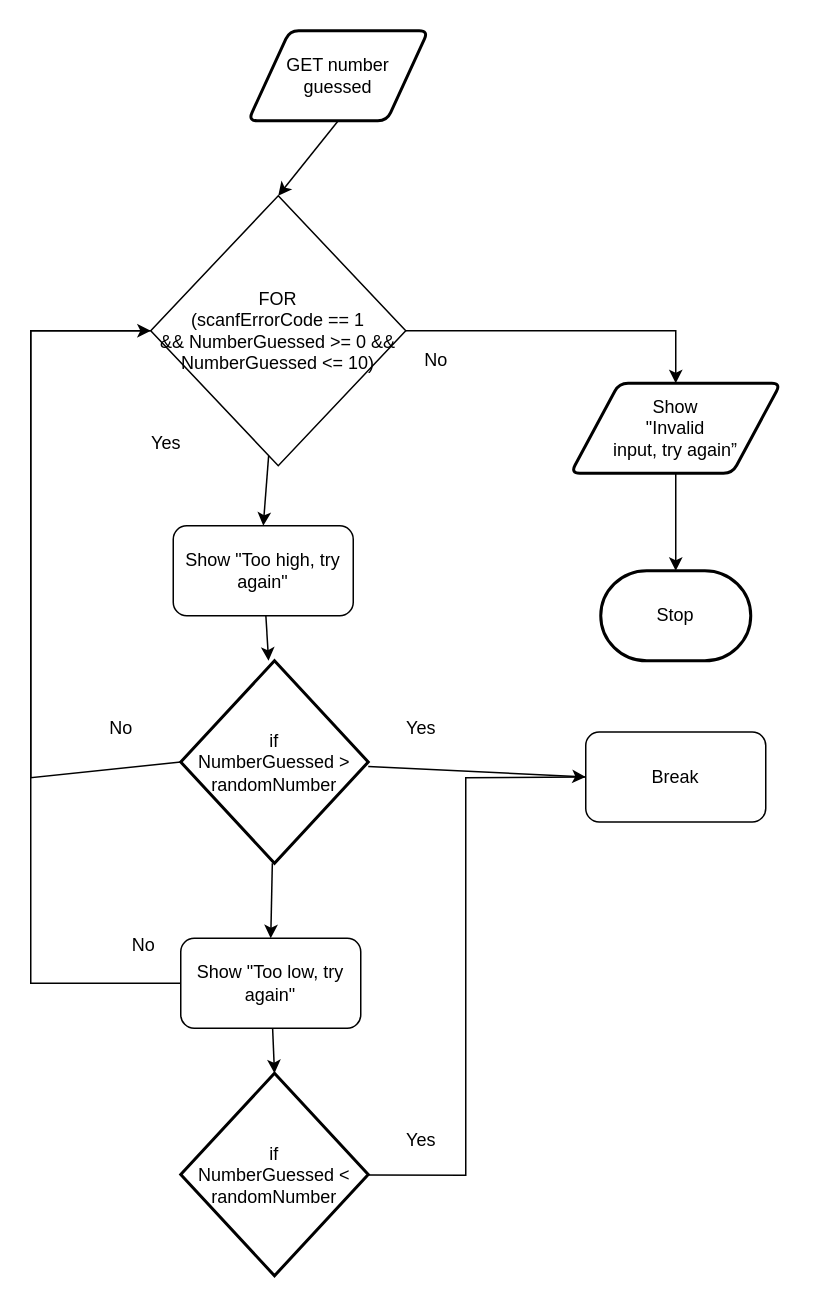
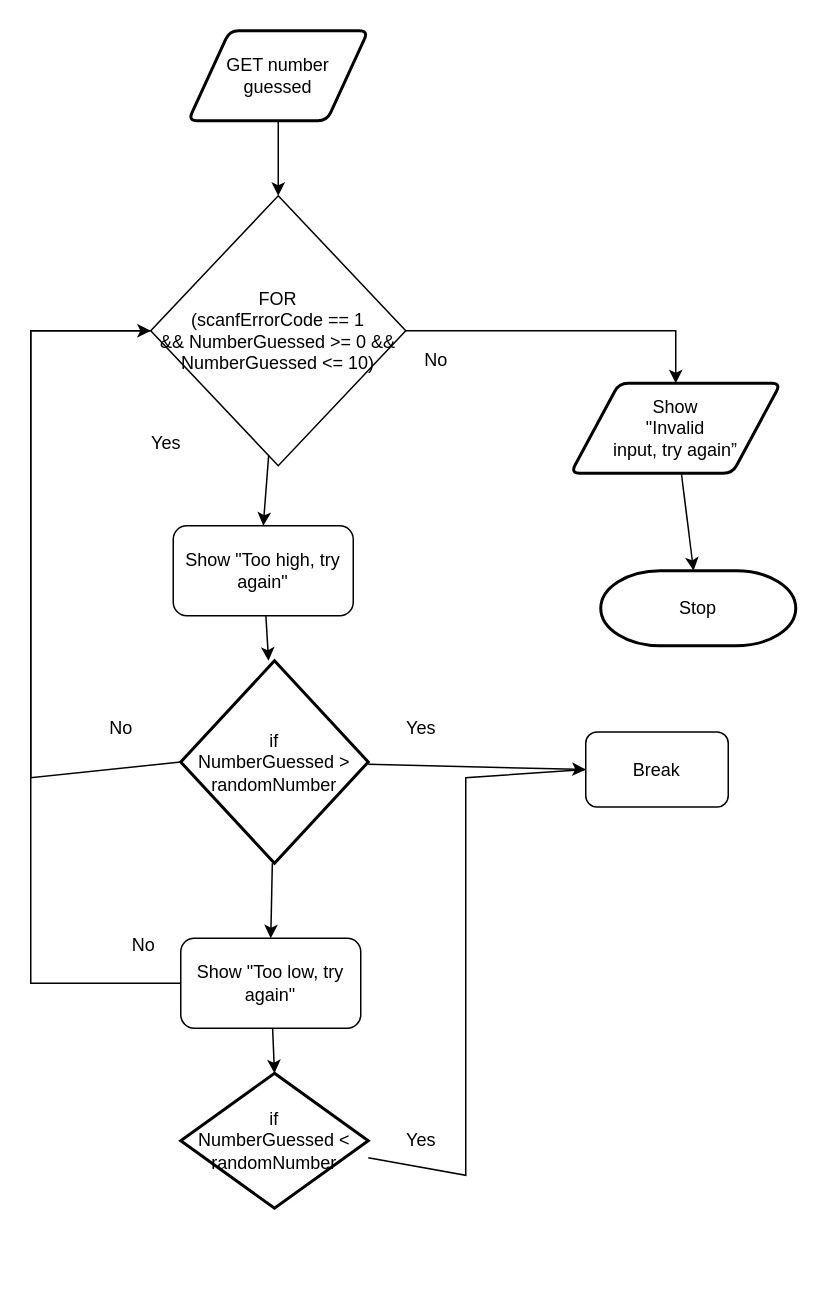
node "GET number guessed": moved (338, 76) -> (278, 76)
node "Stop": size 150x90 -> 195x75
node "Break": size 180x90 -> 143x75
node "if NumberGuessed < randomNumber": size 188x203 -> 188x135
